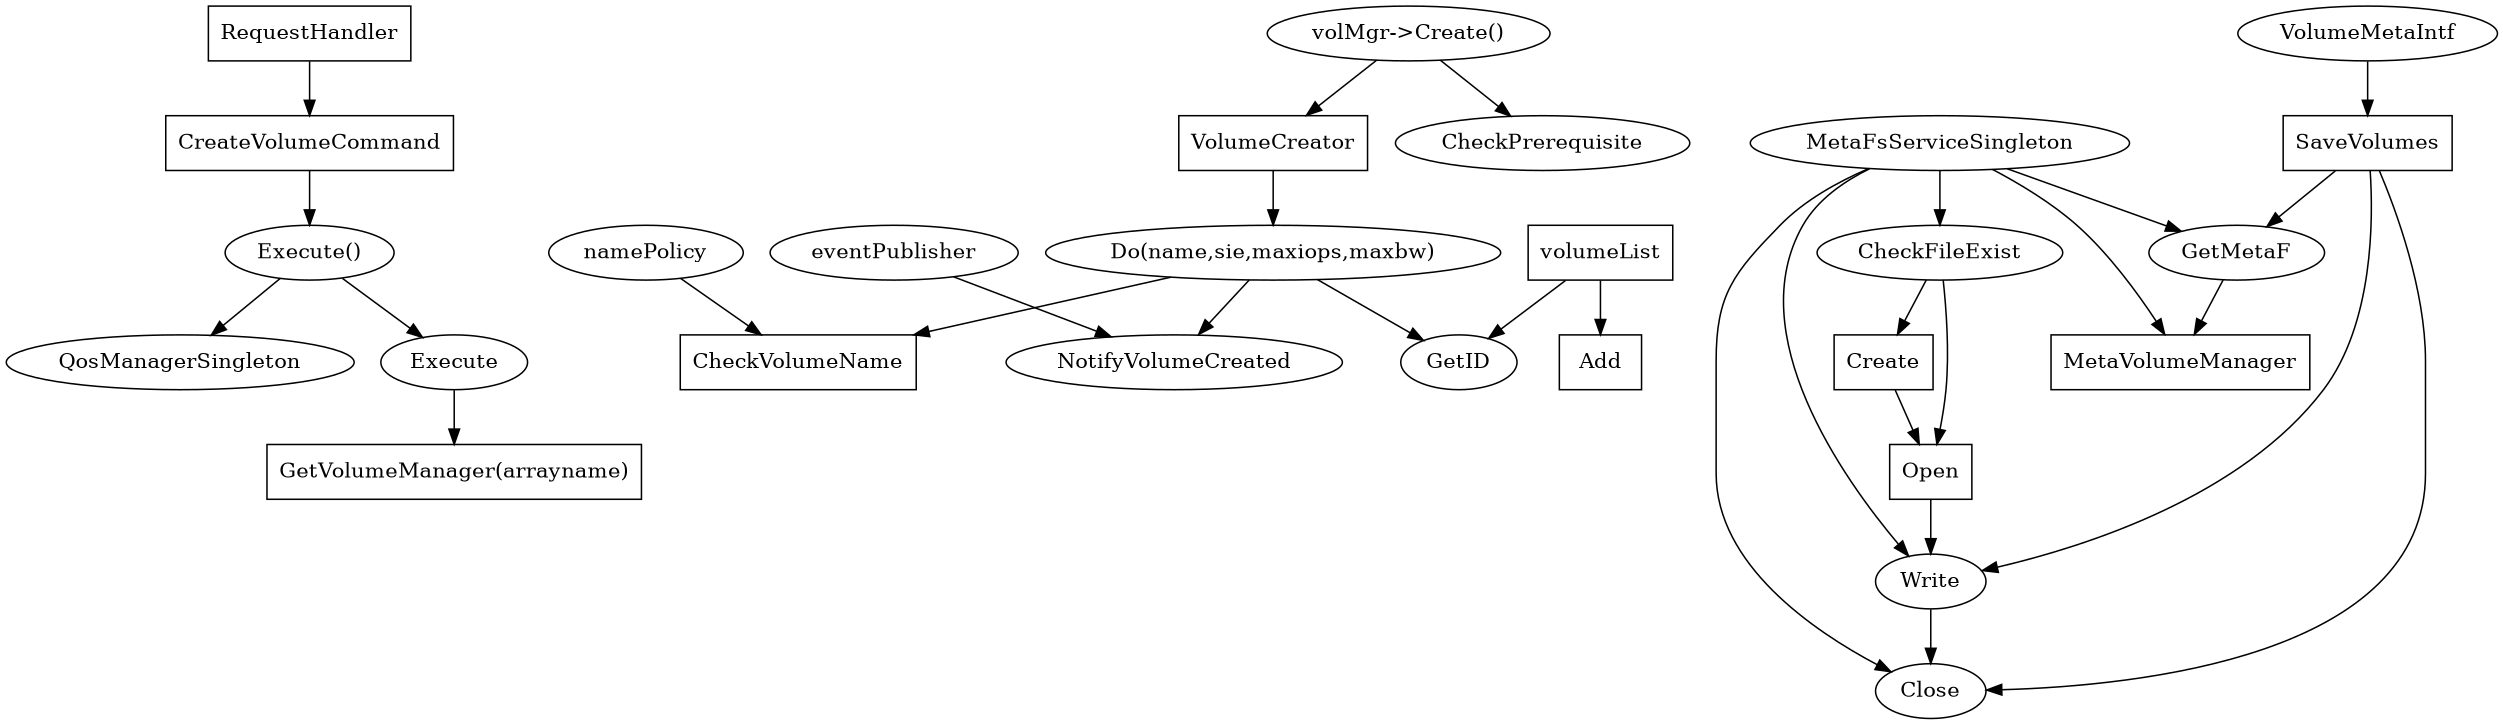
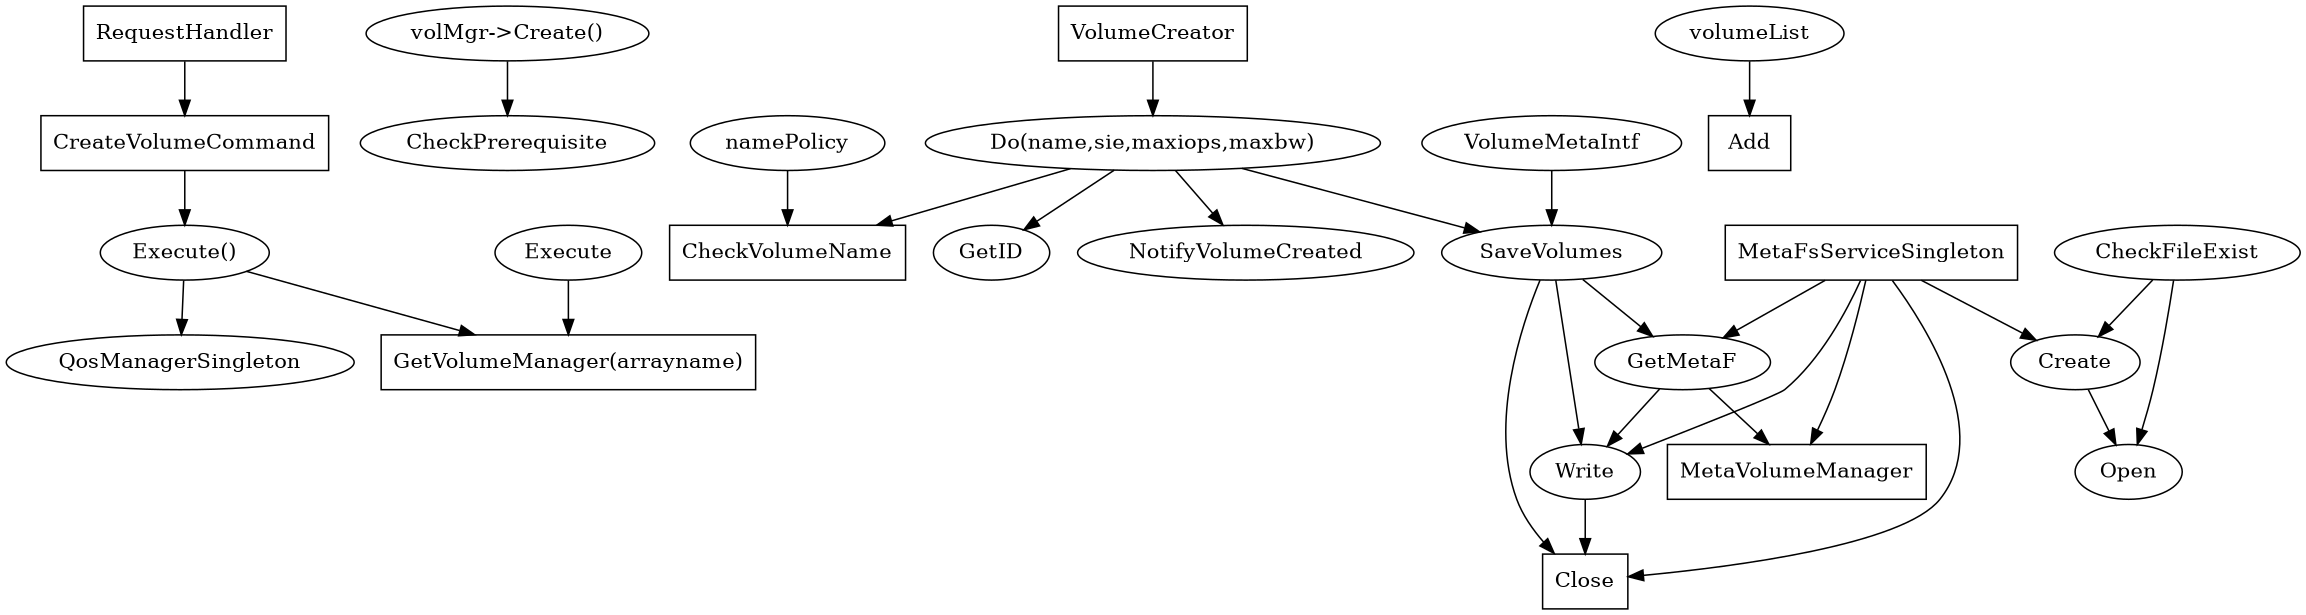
edge "volMgr->Create()" -> "VolumeCreator": removed
node "MetaFsServiceSingleton": shape ellipse -> box
node "SaveVolumes": shape box -> ellipse
edge "MetaFsServiceSingleton" -> "CheckFileExist": now "MetaFsServiceSingleton" -> "Create"
edge "Do(name,sie,maxiops,maxbw)" -> "SaveVolumes": added
node "eventPublisher": removed
node "volumeList": shape box -> ellipse
edge "Execute()" -> "Execute": now "Execute()" -> "GetVolumeManager(arrayname)"
edge "volumeList" -> "GetID": removed
node "Create": shape box -> ellipse
node "Open": shape box -> ellipse
edge "Open" -> "Write": now "GetMetaF" -> "Write"
node "Close": shape ellipse -> box
